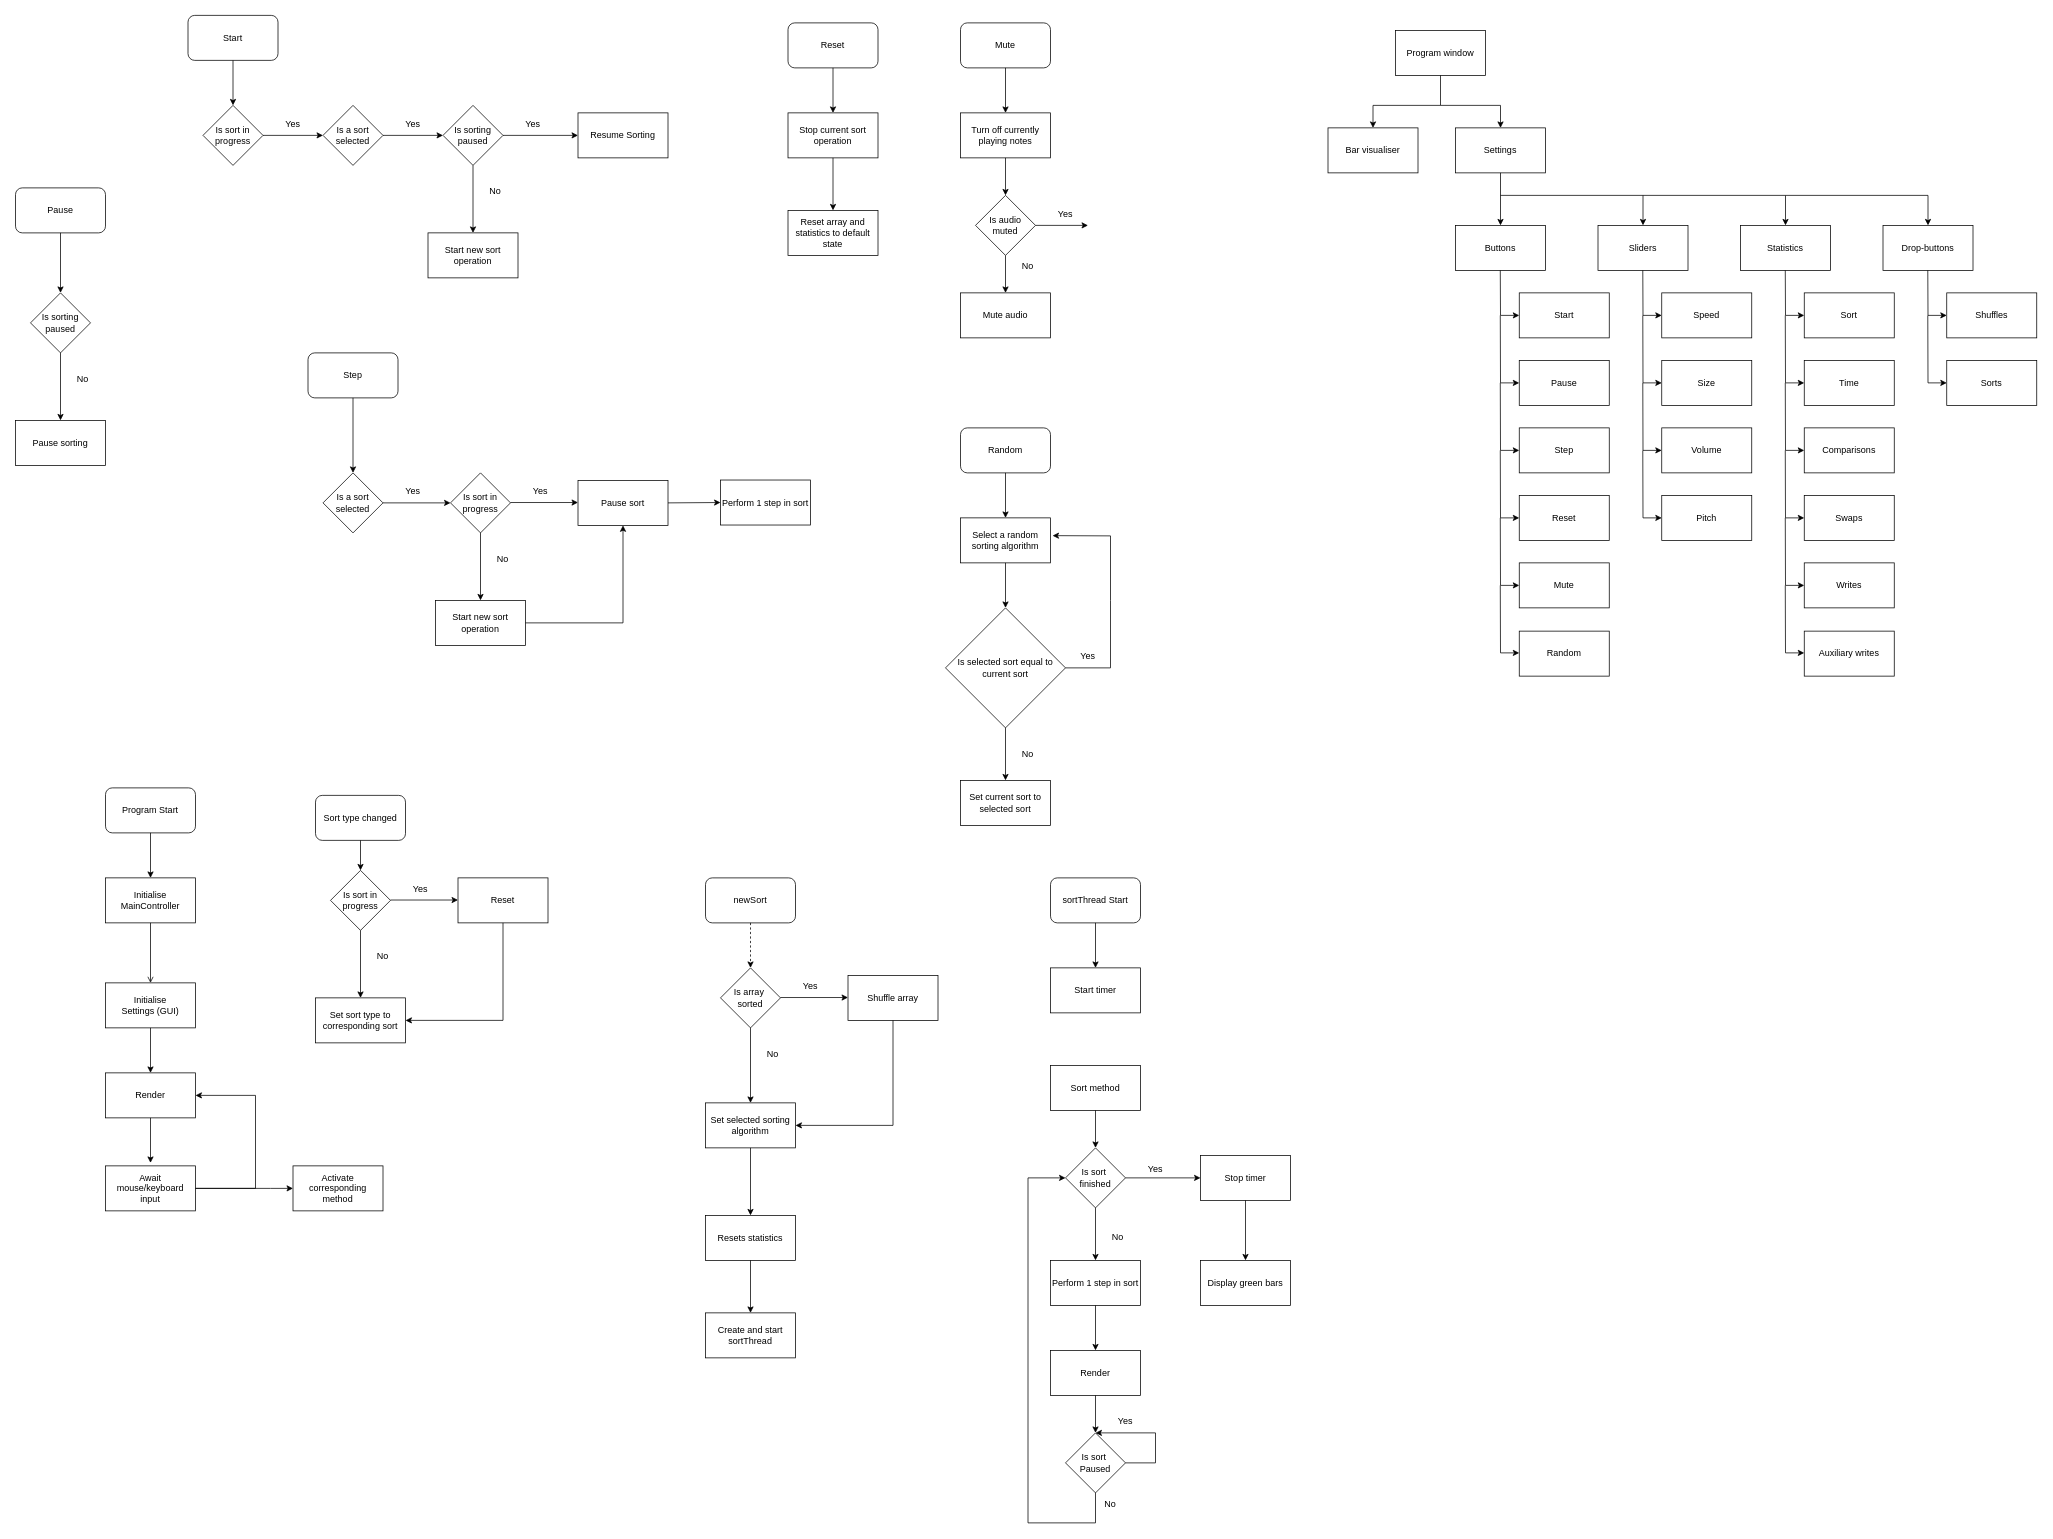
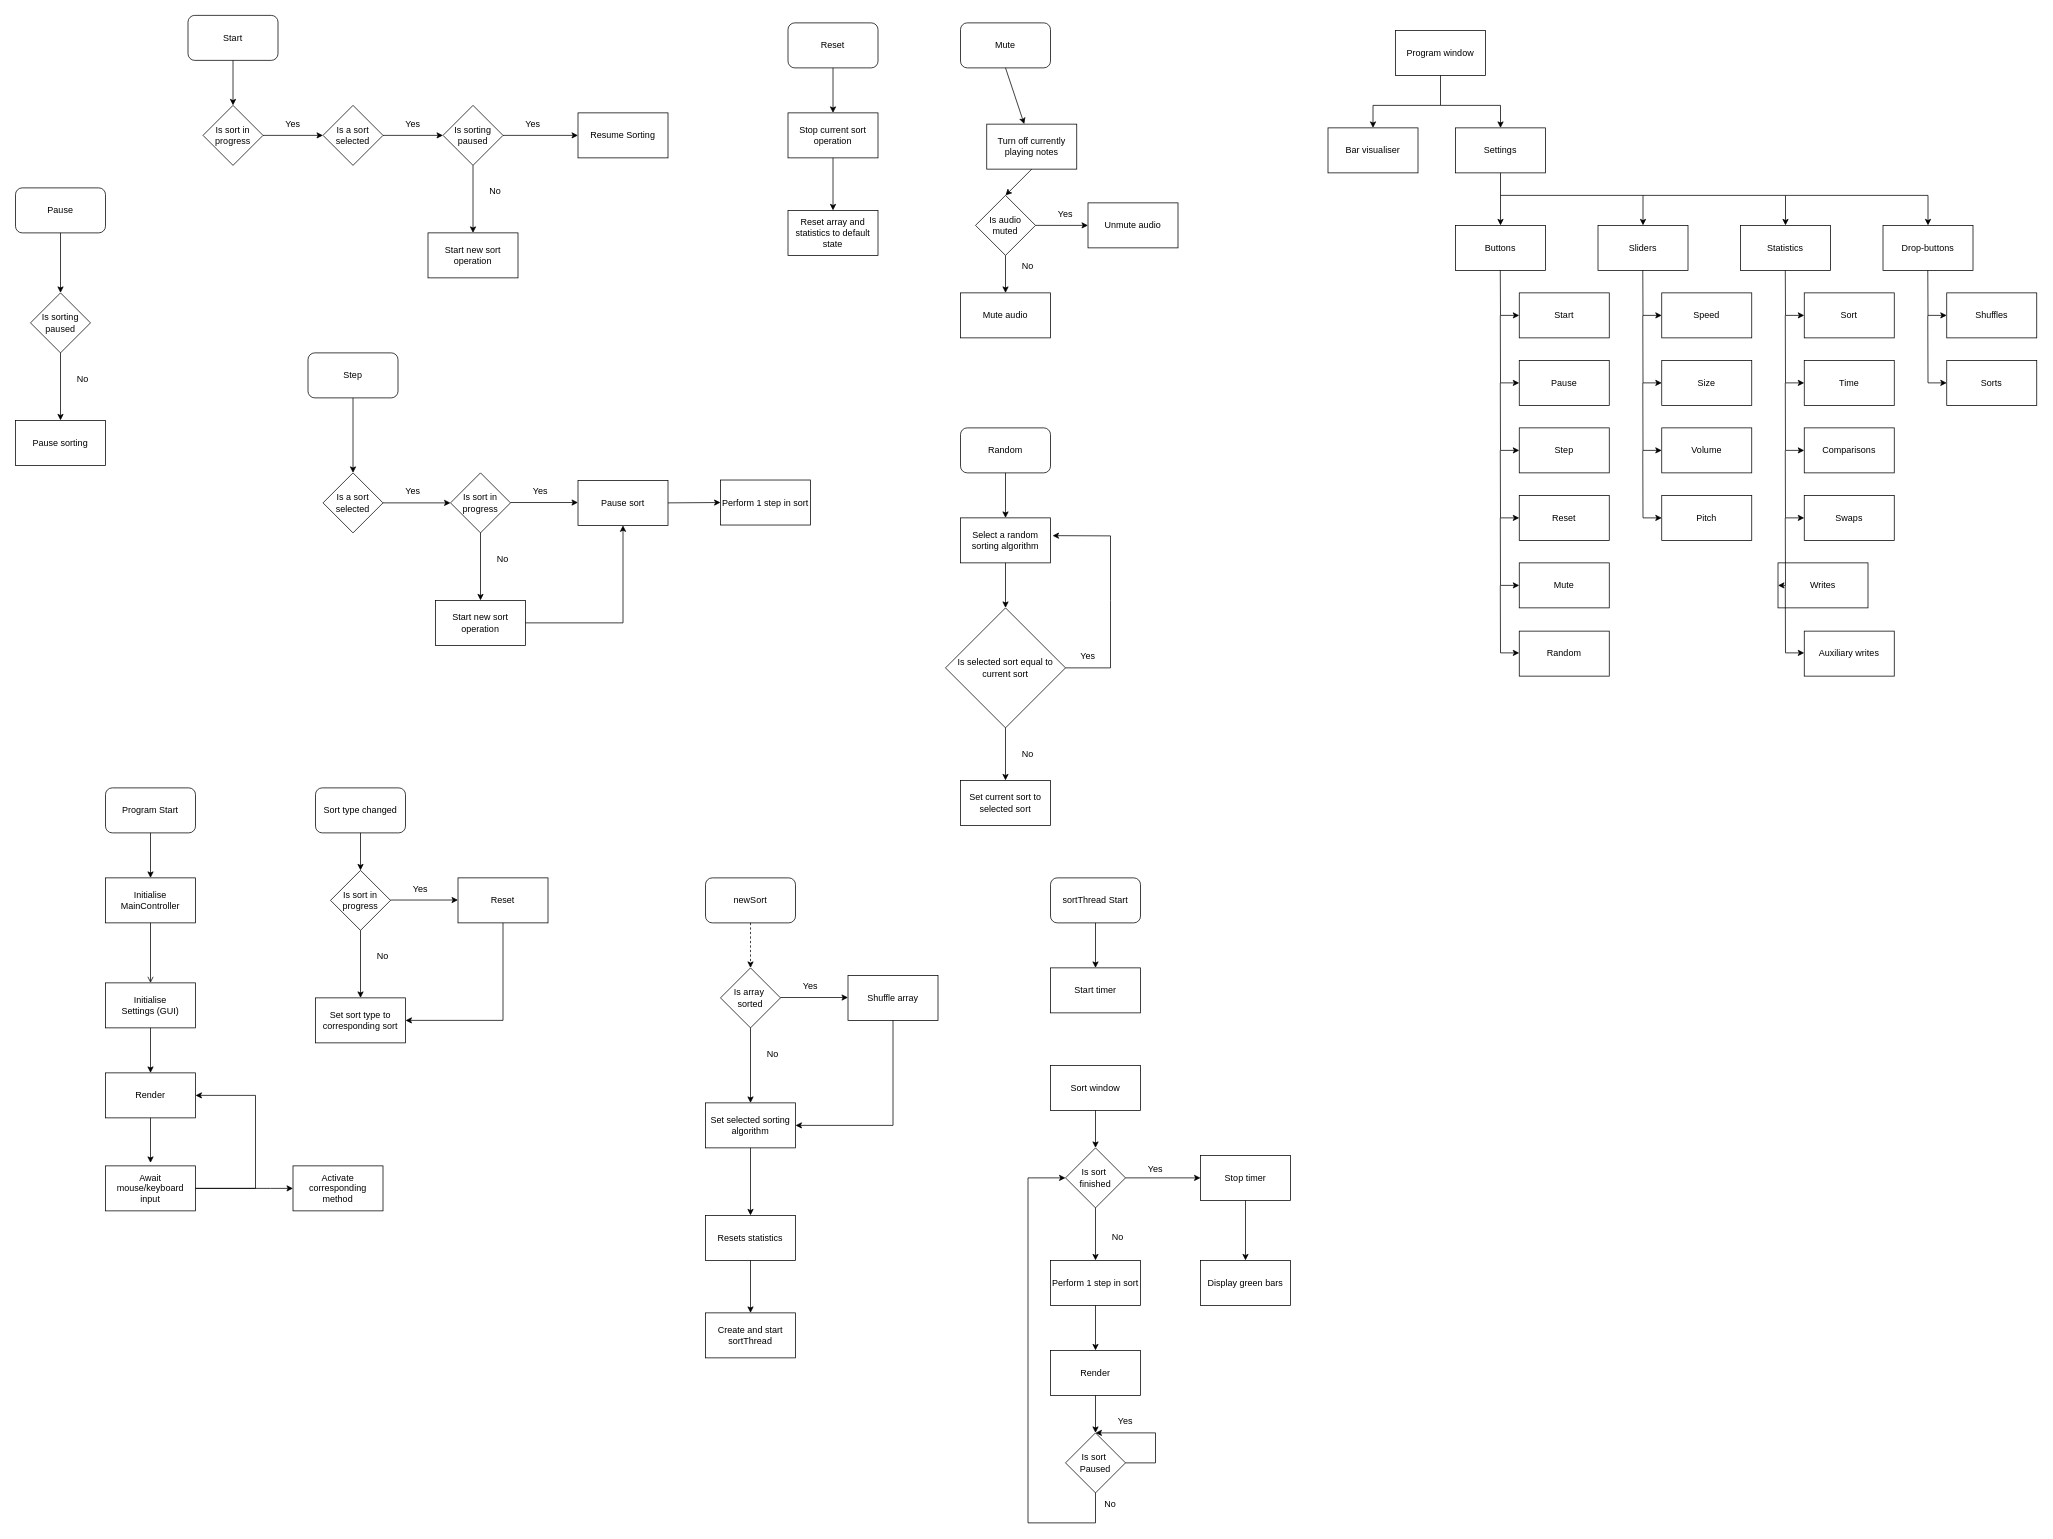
node "Turn off currently playing notes": moved (1005, 135) -> (1032, 147)
node "Unmute audio": added
node "Writes": moved (1849, 585) -> (1823, 585)
node "Sort type changed": moved (360, 818) -> (360, 810)
node "Sort method": label "Sort method" -> "Sort window"
